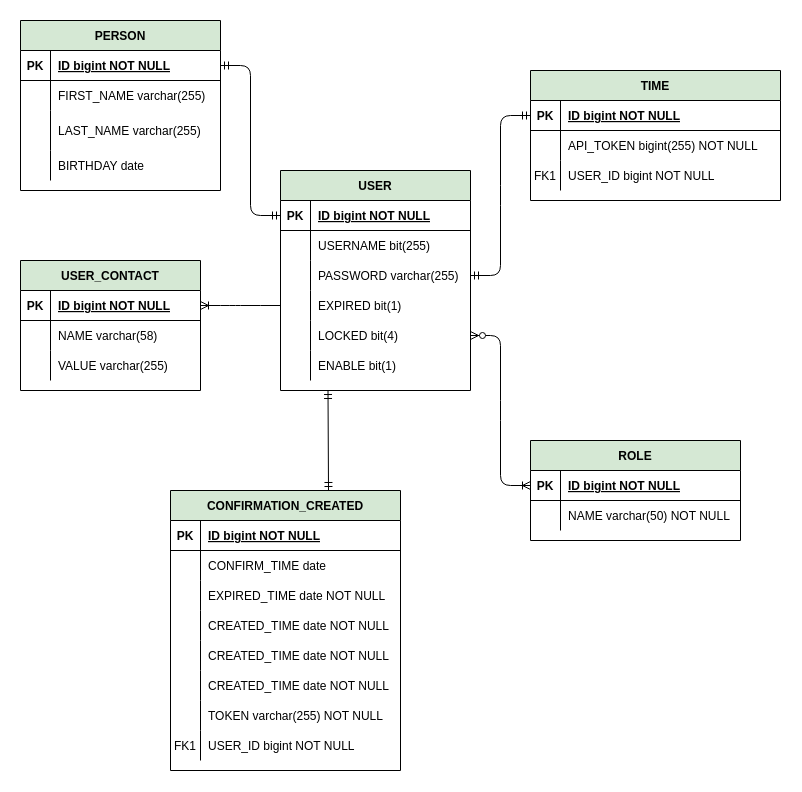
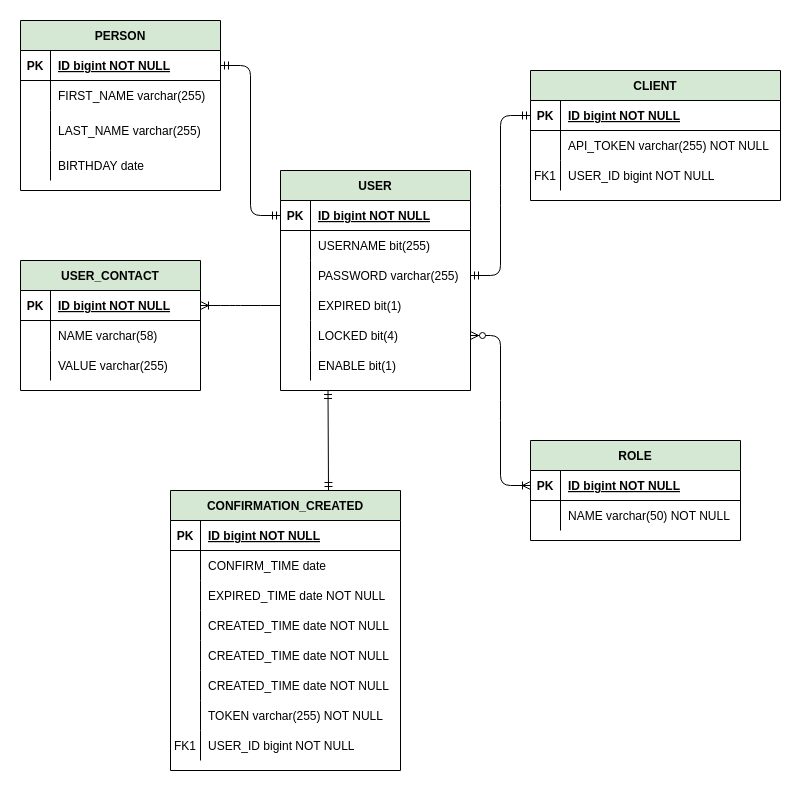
node "TIME": label "TIME" -> "CLIENT"
node "API_TOKEN bigint(255) NOT NULL": label "API_TOKEN bigint(255) NOT NULL" -> "API_TOKEN varchar(255) NOT NULL"
